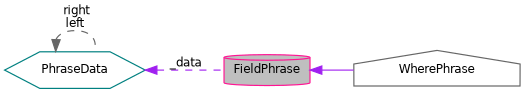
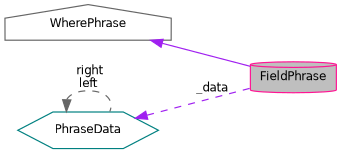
edge "WherePhrase" -> "FieldPhrase": reversed
